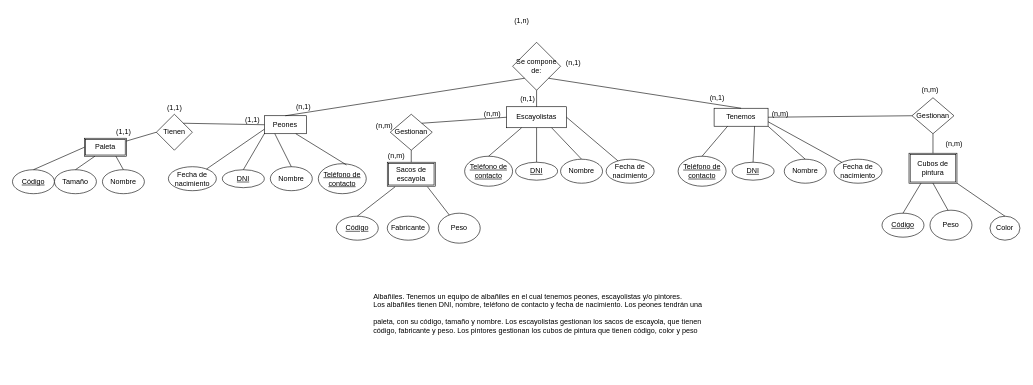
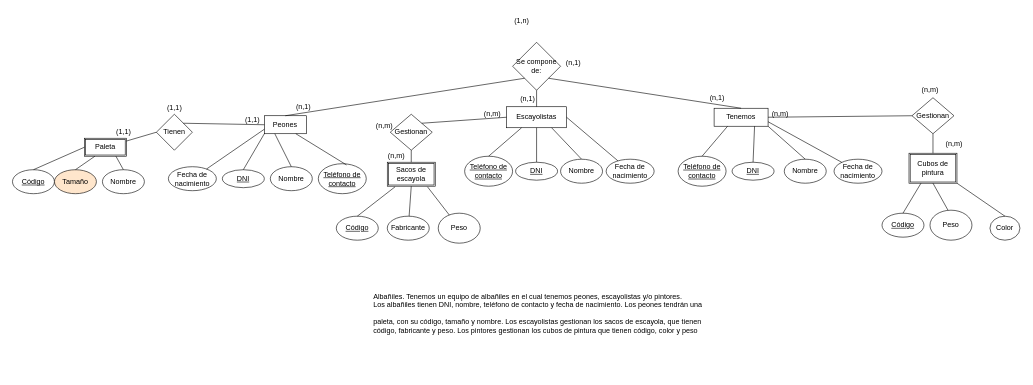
node "Tamaño": fillcolor #ffffff -> #ffe6cc
edge "Sacos de escayola" -- "Fabricante": added
